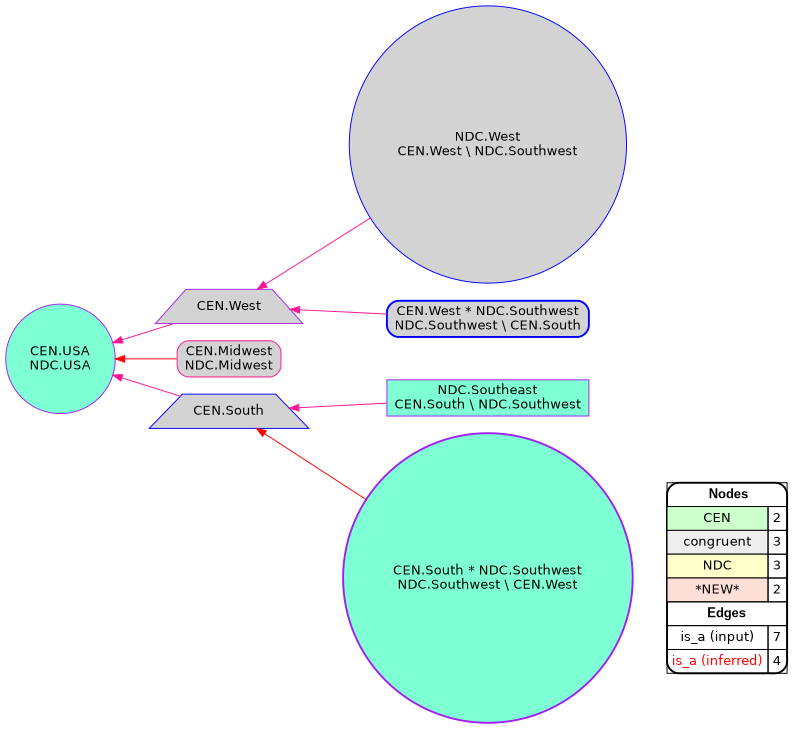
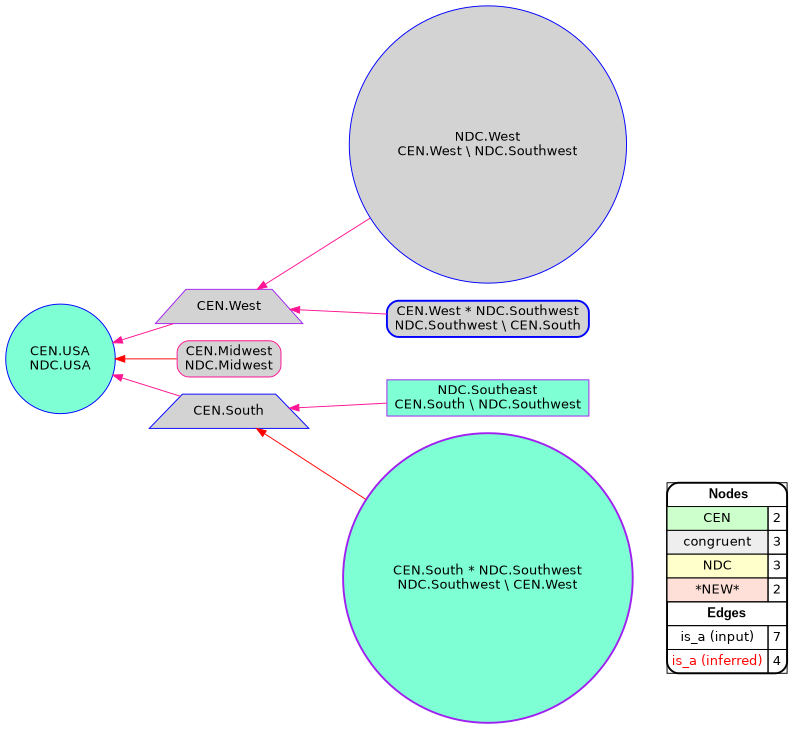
node "CEN.USA NDC.USA": color purple -> blue
